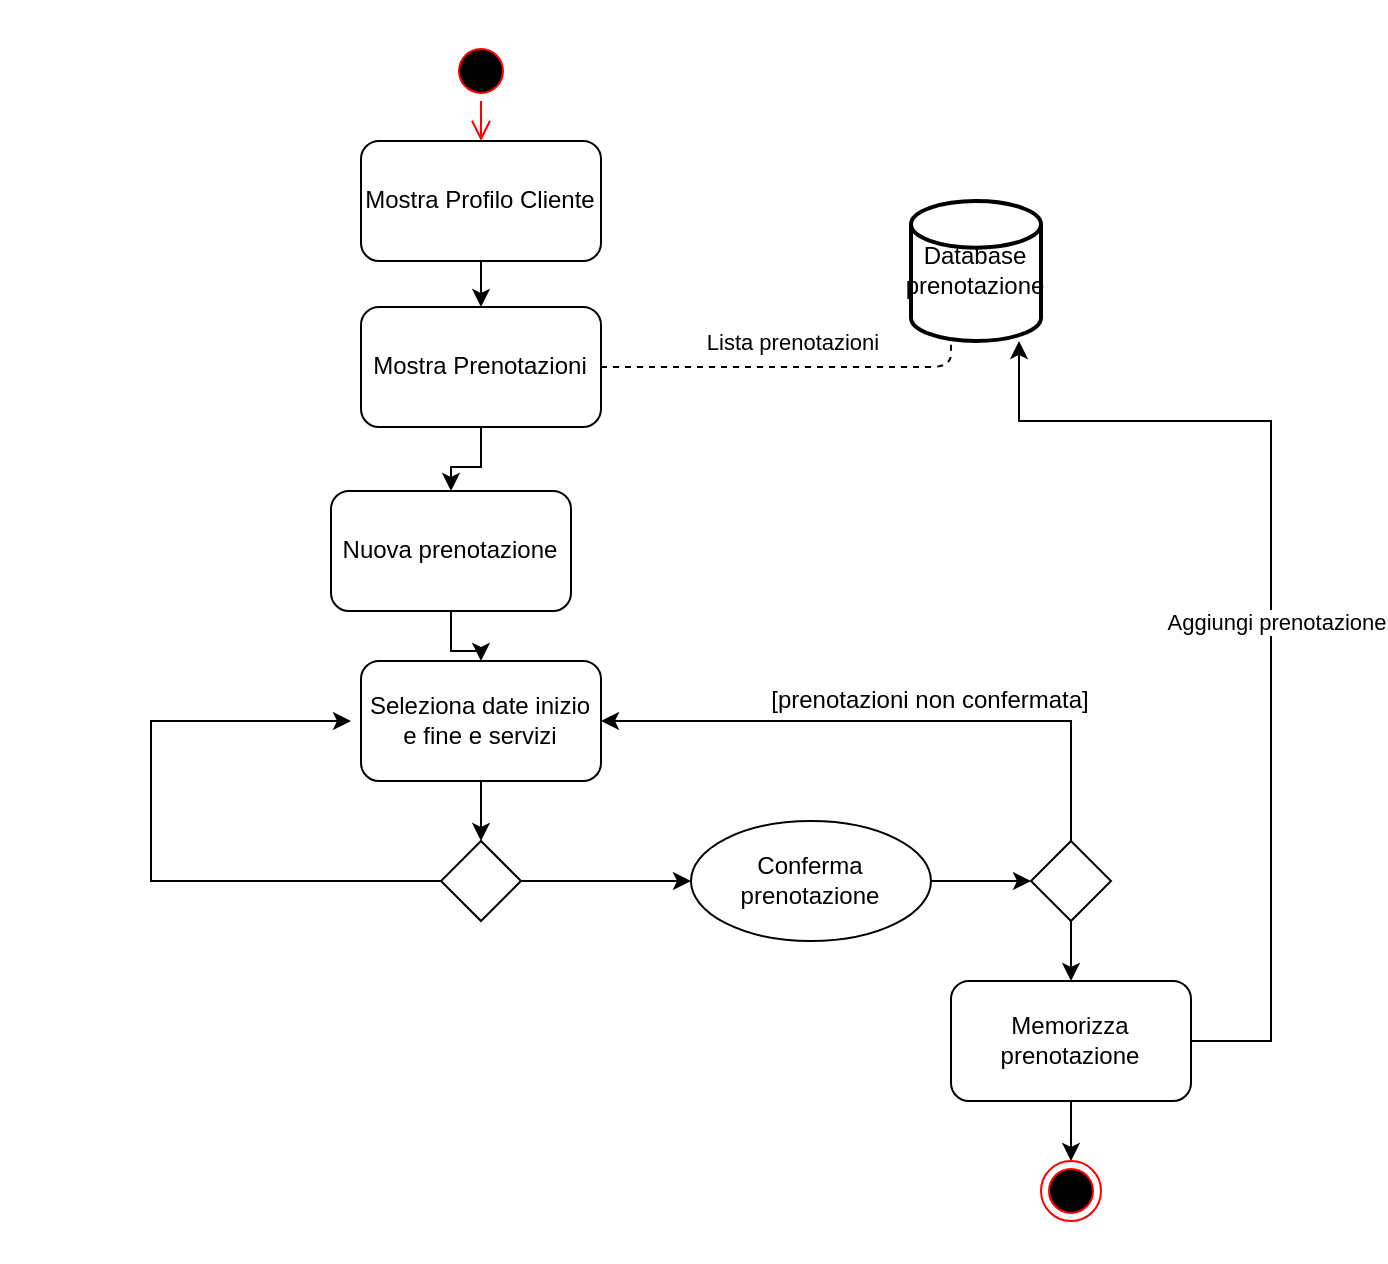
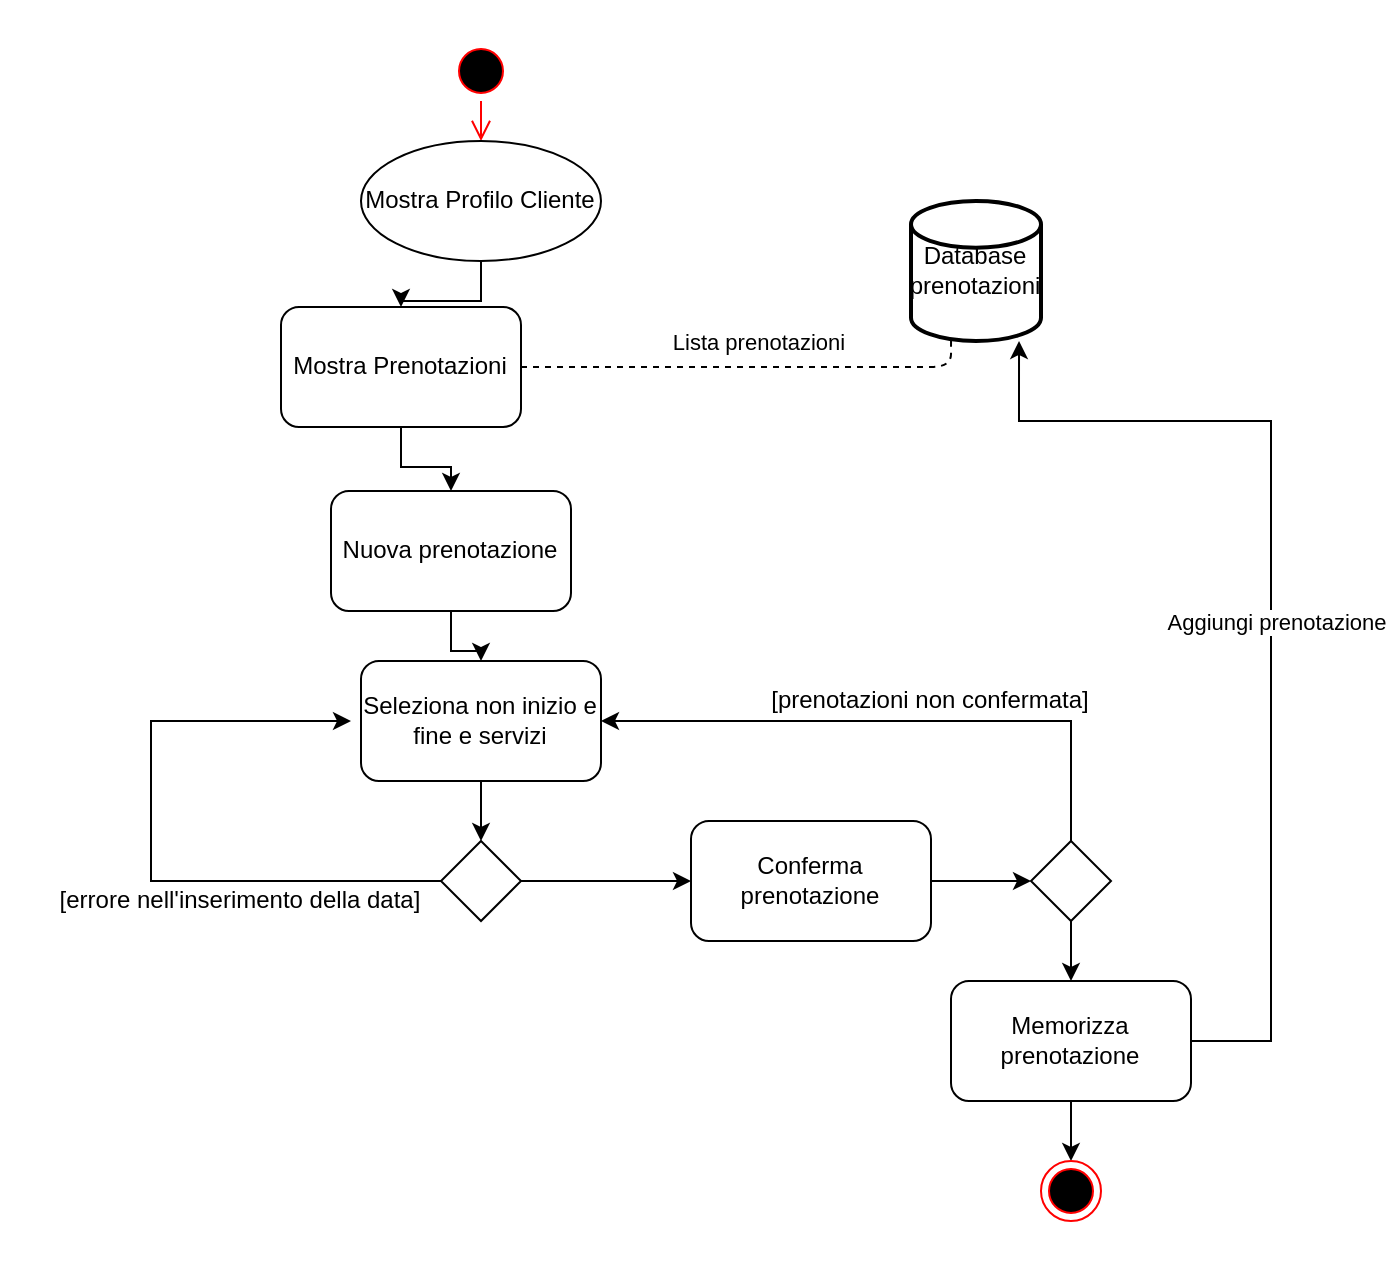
node "Mostra Profilo Cliente": shape rounded rectangle -> ellipse
node "Database prenotazione": label "Database prenotazione" -> "Database prenotazioni"
node "Mostra Prenotazioni": moved (481, 367) -> (401, 367)
node "Seleziona date inizio e fine e servizi": label "Seleziona date inizio e fine e servizi" -> "Seleziona non inizio e fine e servizi"
node "Conferma prenotazione": shape ellipse -> rounded rectangle
node "[errore nell'inserimento della data]": added
